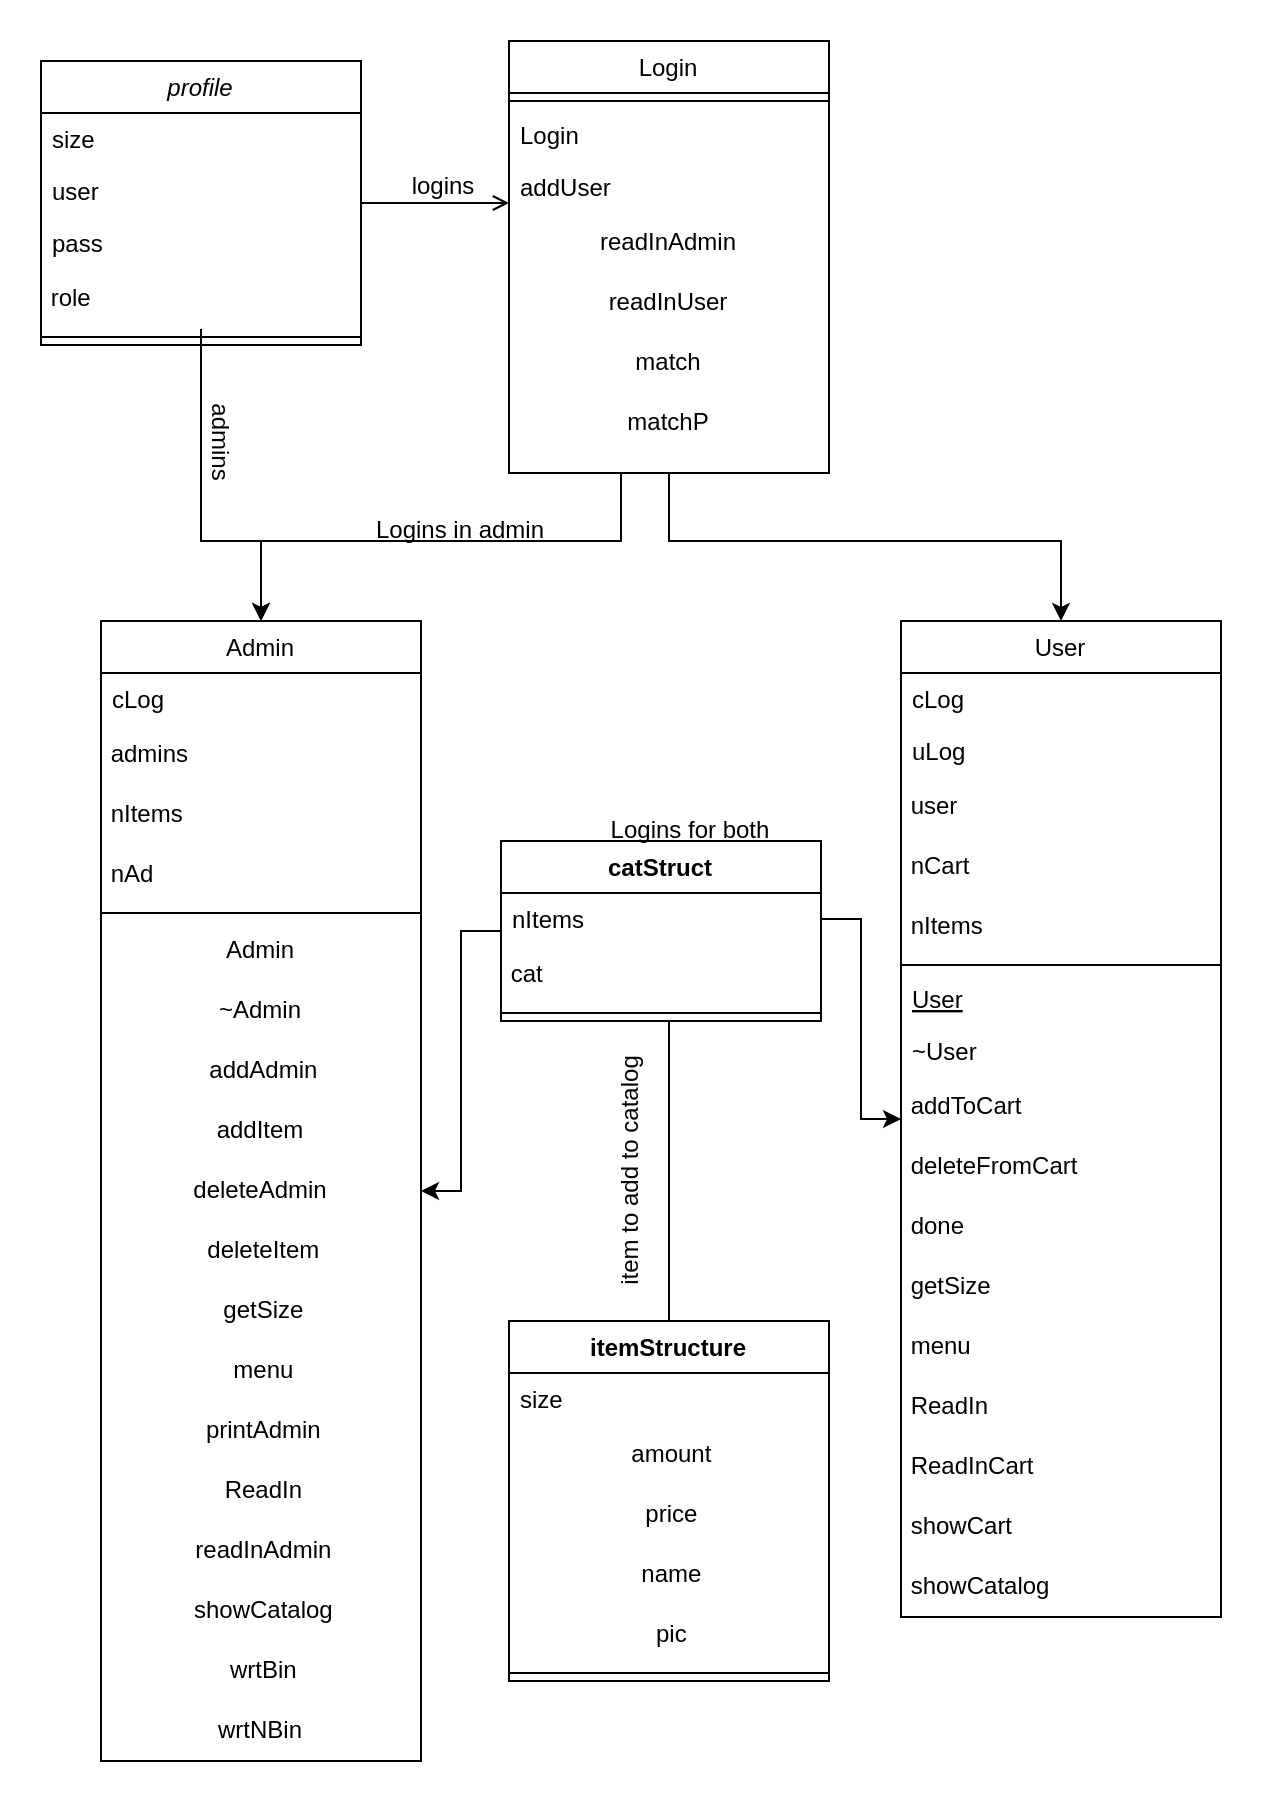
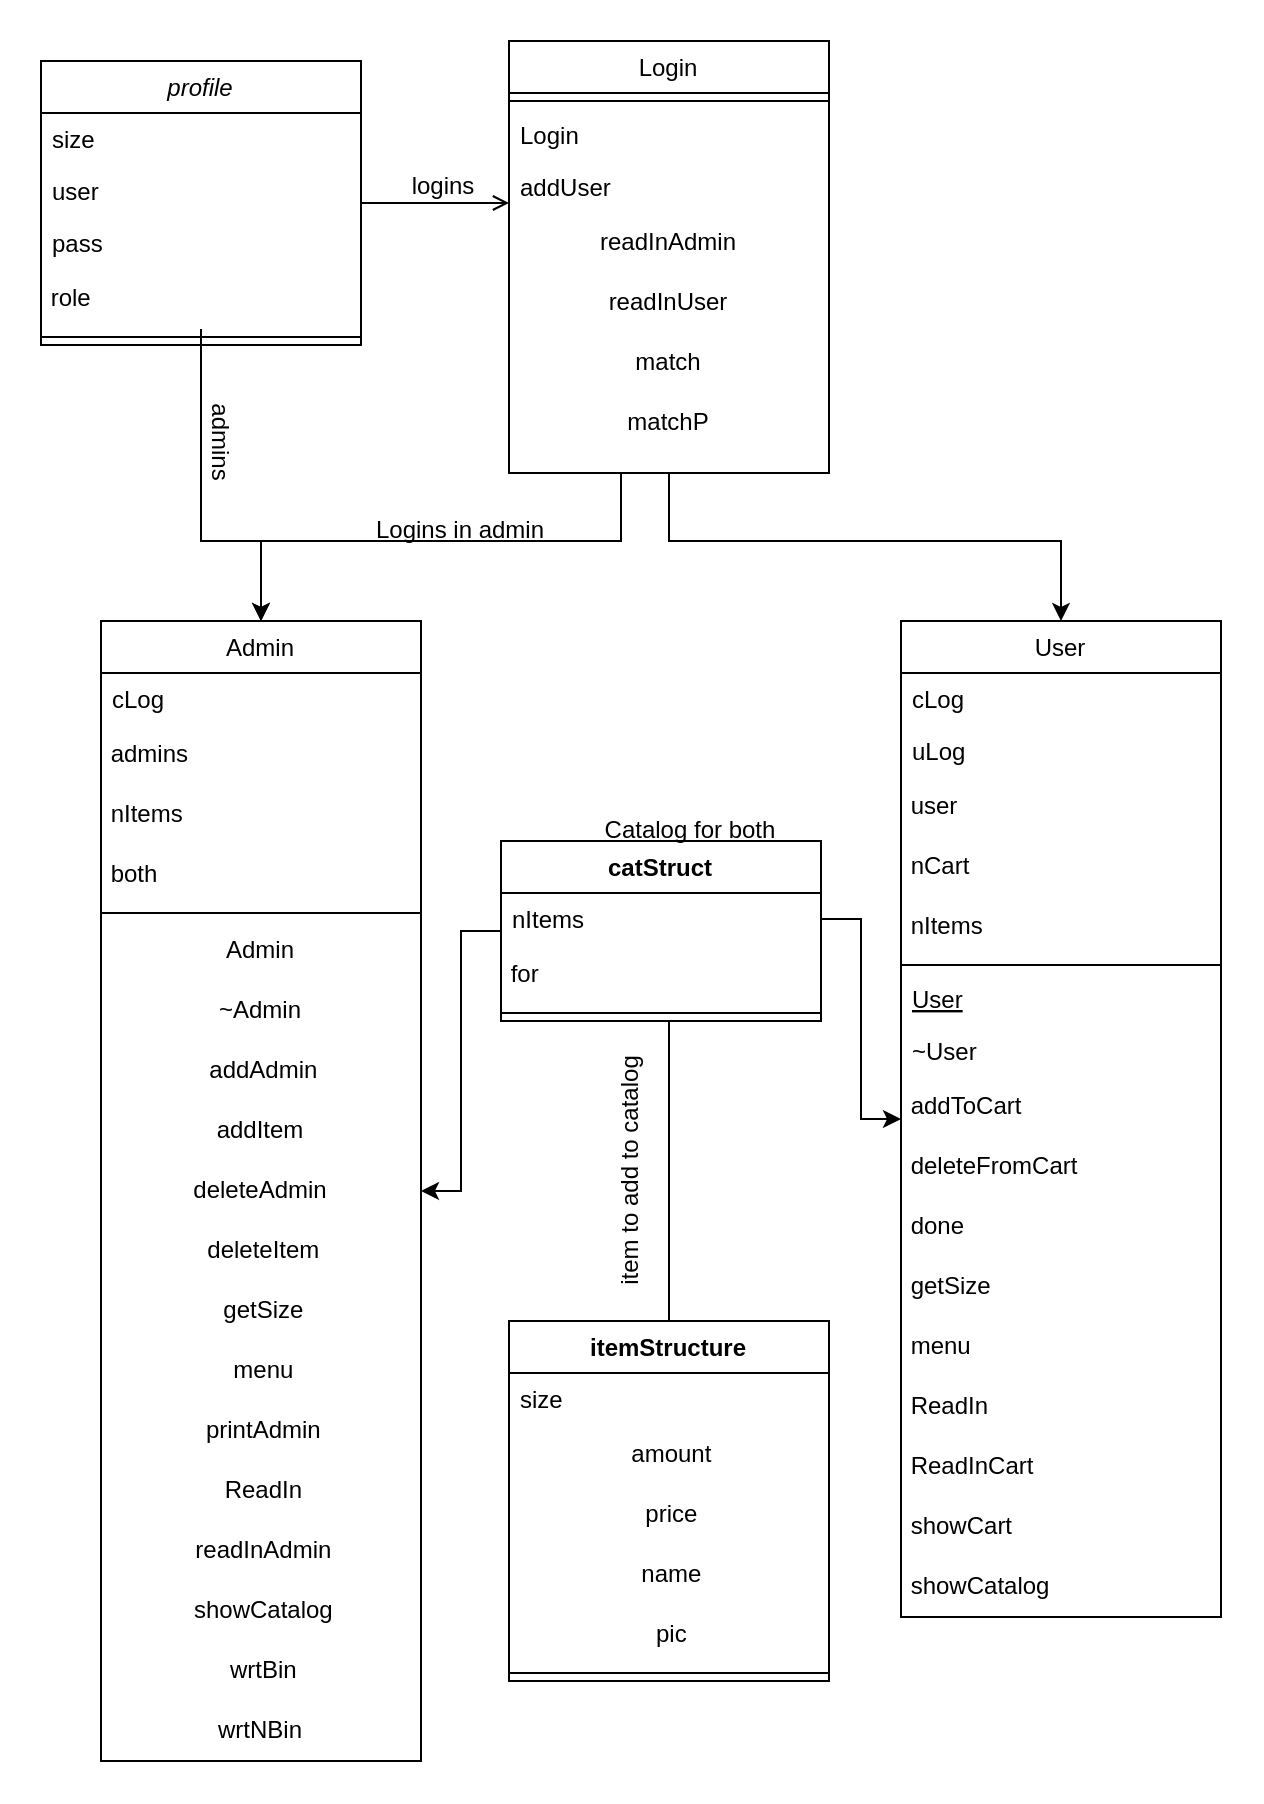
node "Logins for both": label "Logins for both" -> "Catalog for both"
node "nAd": label "nAd" -> "both"
node "cat": label "cat" -> "for"
